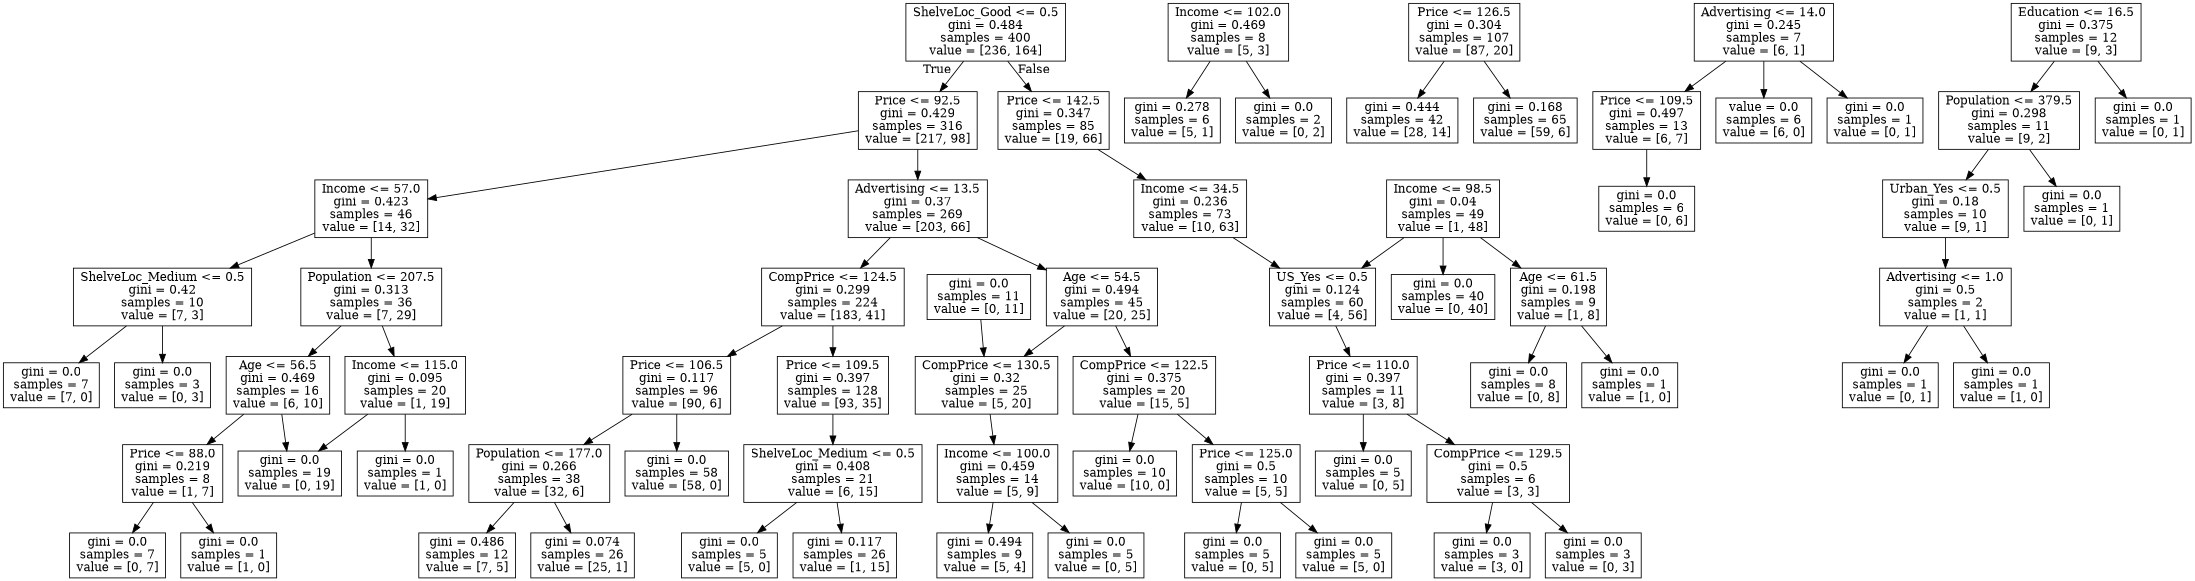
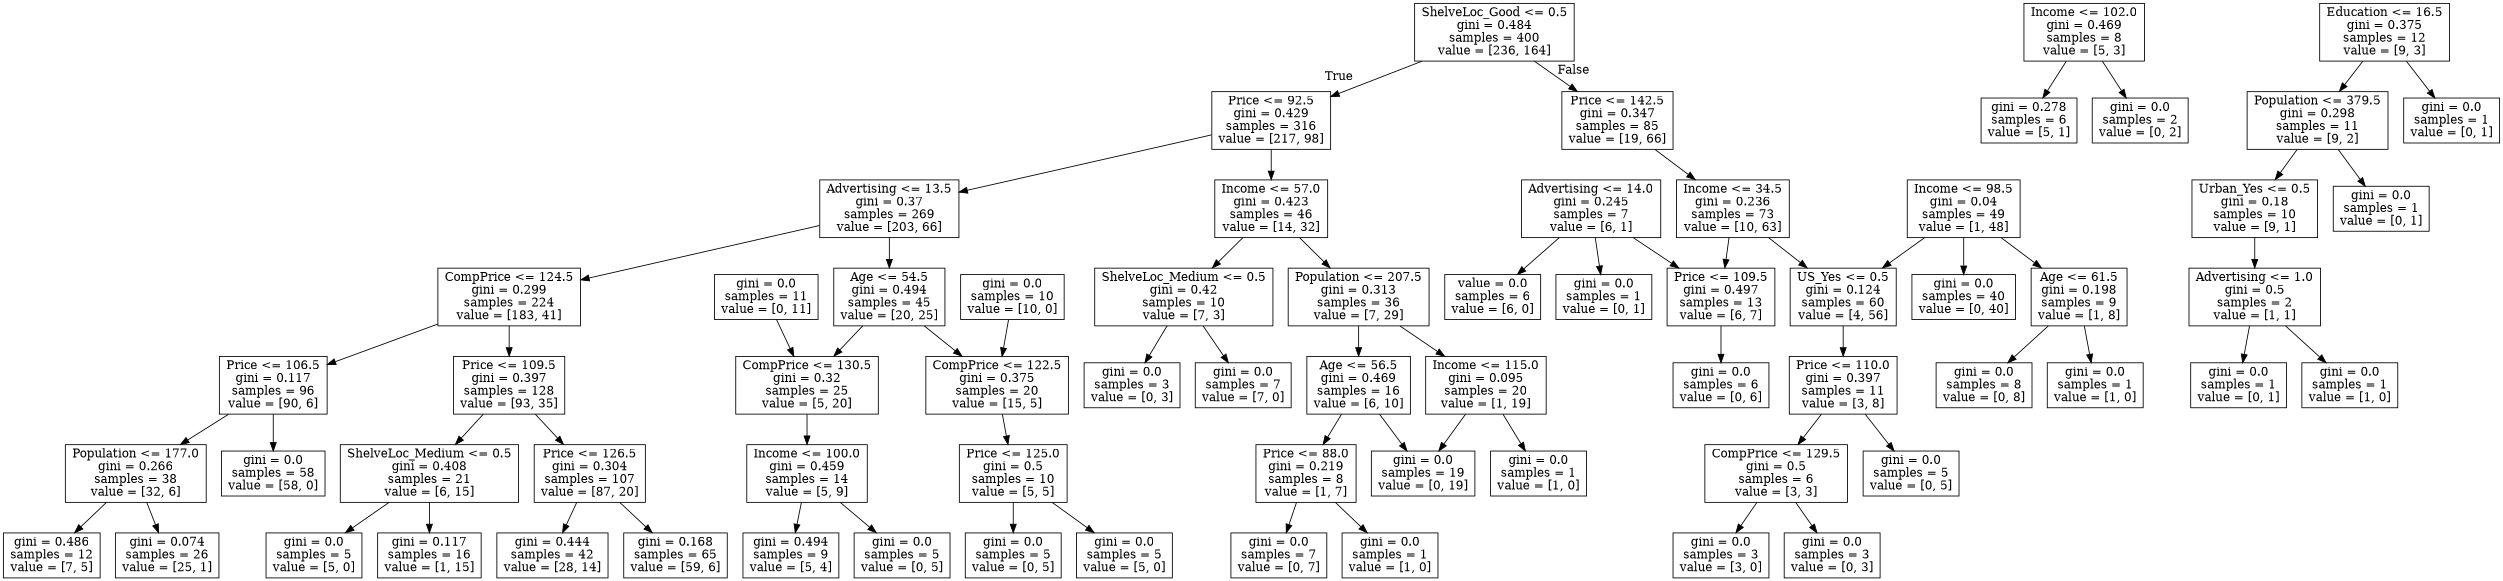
edge "Income <= 34.5 gini = 0.236 samples = 73 value = [10, 63]" -> "Price <= 109.5 gini = 0.497 samples = 13 value = [6, 7]": added
edge "Price <= 109.5 gini = 0.397 samples = 128 value = [93, 35]" -> "Price <= 126.5 gini = 0.304 samples = 107 value = [87, 20]": added
edge "CompPrice <= 122.5 gini = 0.375 samples = 20 value = [15, 5]" -> "gini = 0.0 samples = 10 value = [10, 0]": reversed
node "gini = 0.117 samples = 26 value = [1, 15]": label "gini = 0.117 samples = 26 value = [1, 15]" -> "gini = 0.117 samples = 16 value = [1, 15]"
